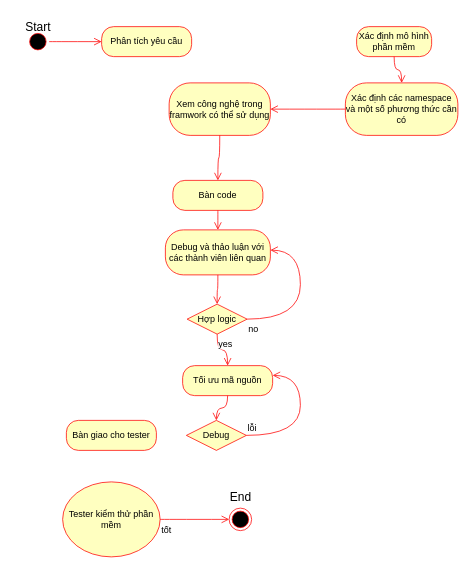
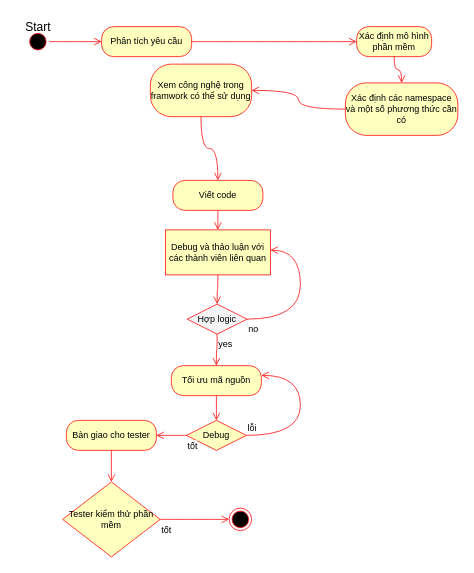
edge "Phân tích yêu cầu" -> "Xác định mô hình phần mềm": added
node "Xem công nghệ trong framwork có thể sử dụng": moved (220, 109) -> (201, 90)
node "Bàn code": label "Bàn code" -> "Viết code"
node "Debug và thảo luận với các thành viên liên quan": shape rounded rectangle -> rectangle
node "Hợp logic": fillcolor #ffffc0 -> #f5f5f5
node "Tối ưu mã nguồn": moved (228, 381) -> (216, 381)
edge "Debug" -> "Bàn giao cho tester": added, label "tốt"
edge "Bàn giao cho tester" -> "Tester kiểm thử phần mềm": added
node "End": removed
node "Tester kiểm thử phần mềm": shape ellipse -> diamond
